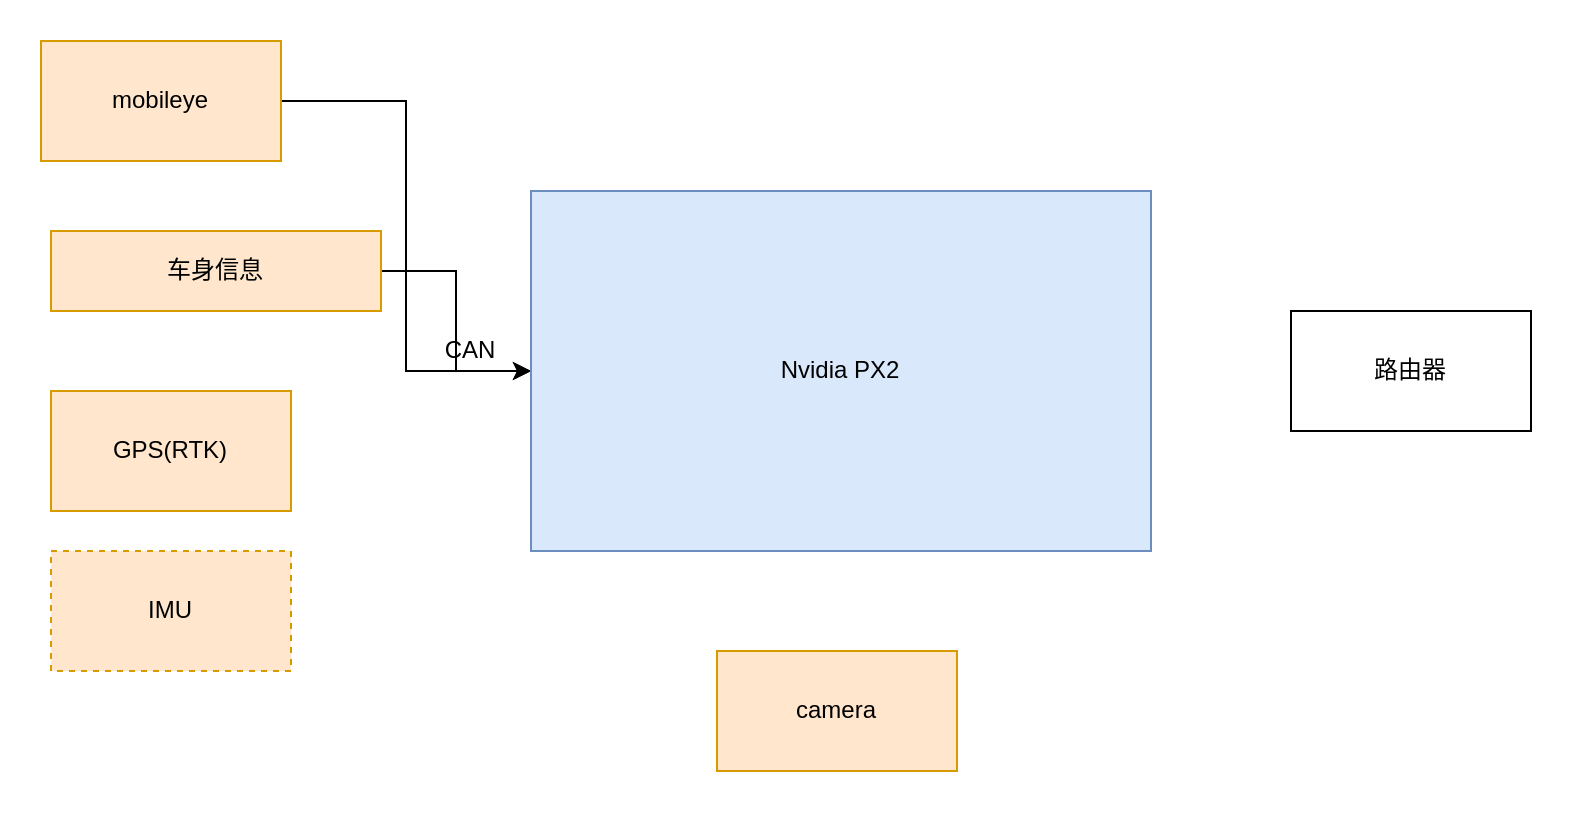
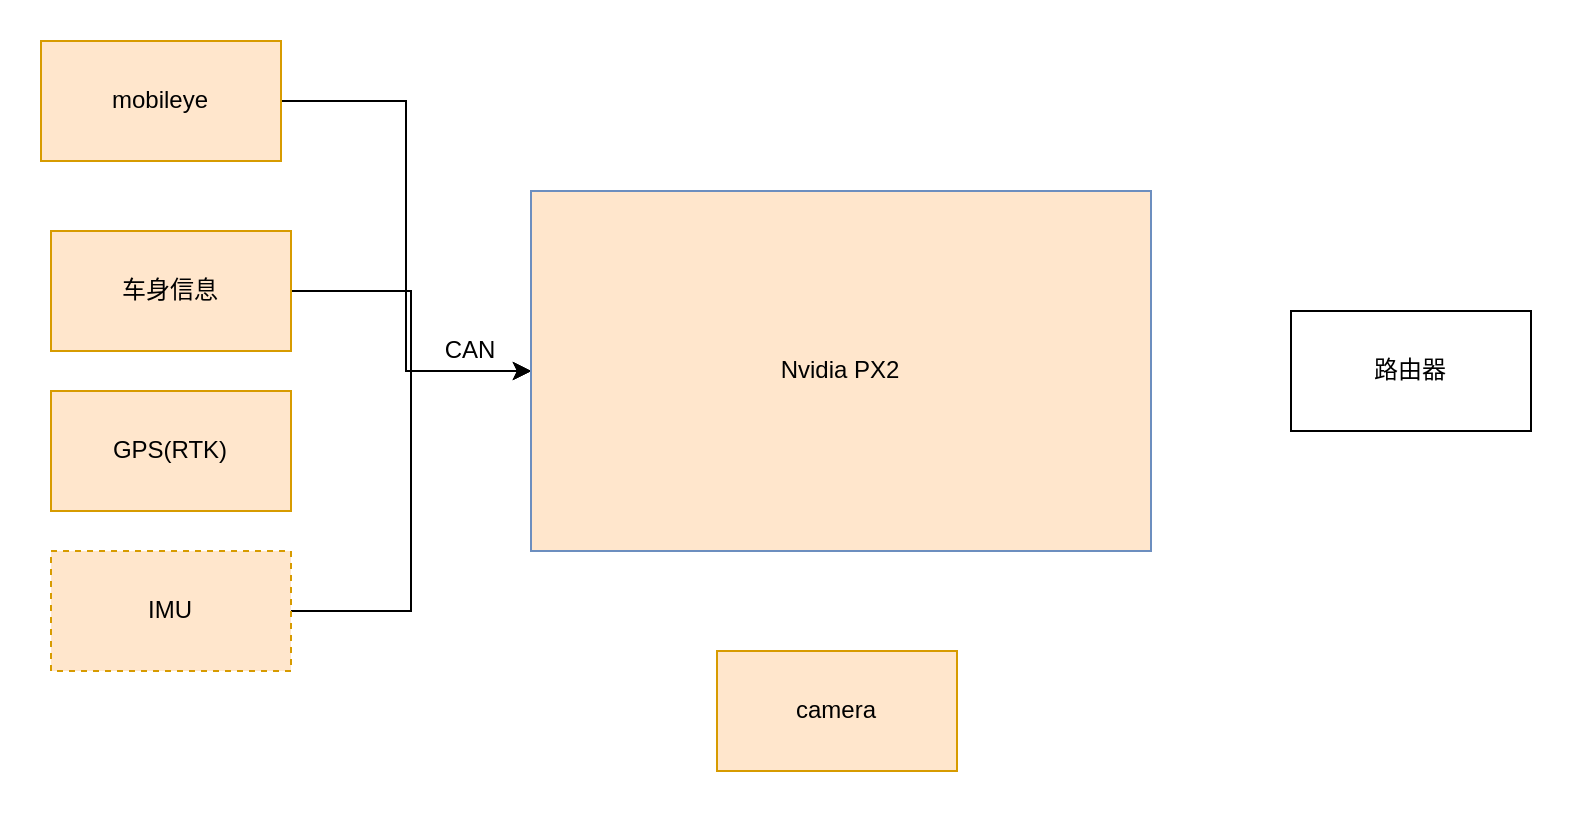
node "车身信息": size 330x80 -> 240x120
node "Nvidia PX2": fillcolor #dae8fc -> #ffe6cc
edge "IMU" -> "Nvidia PX2": added
